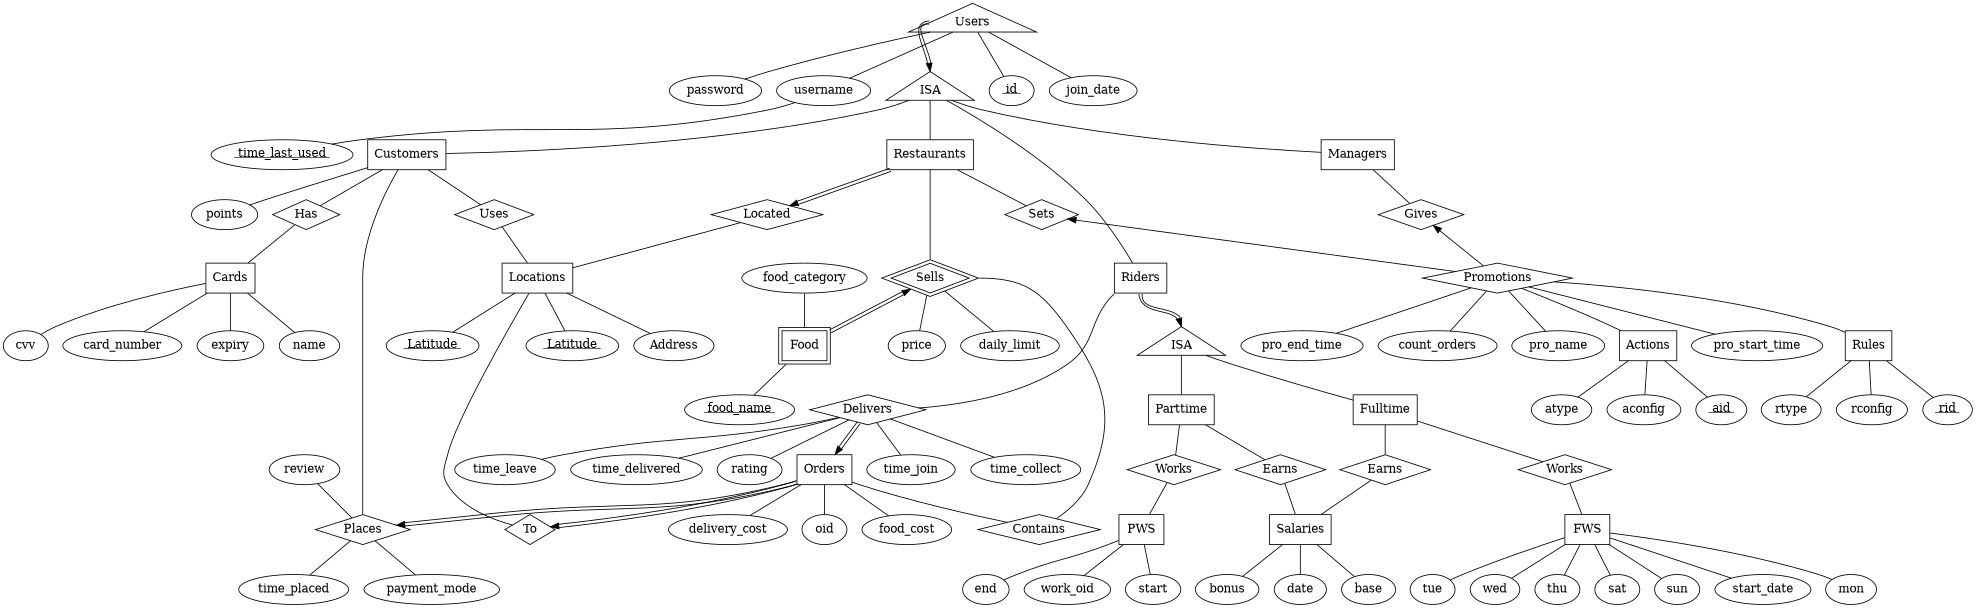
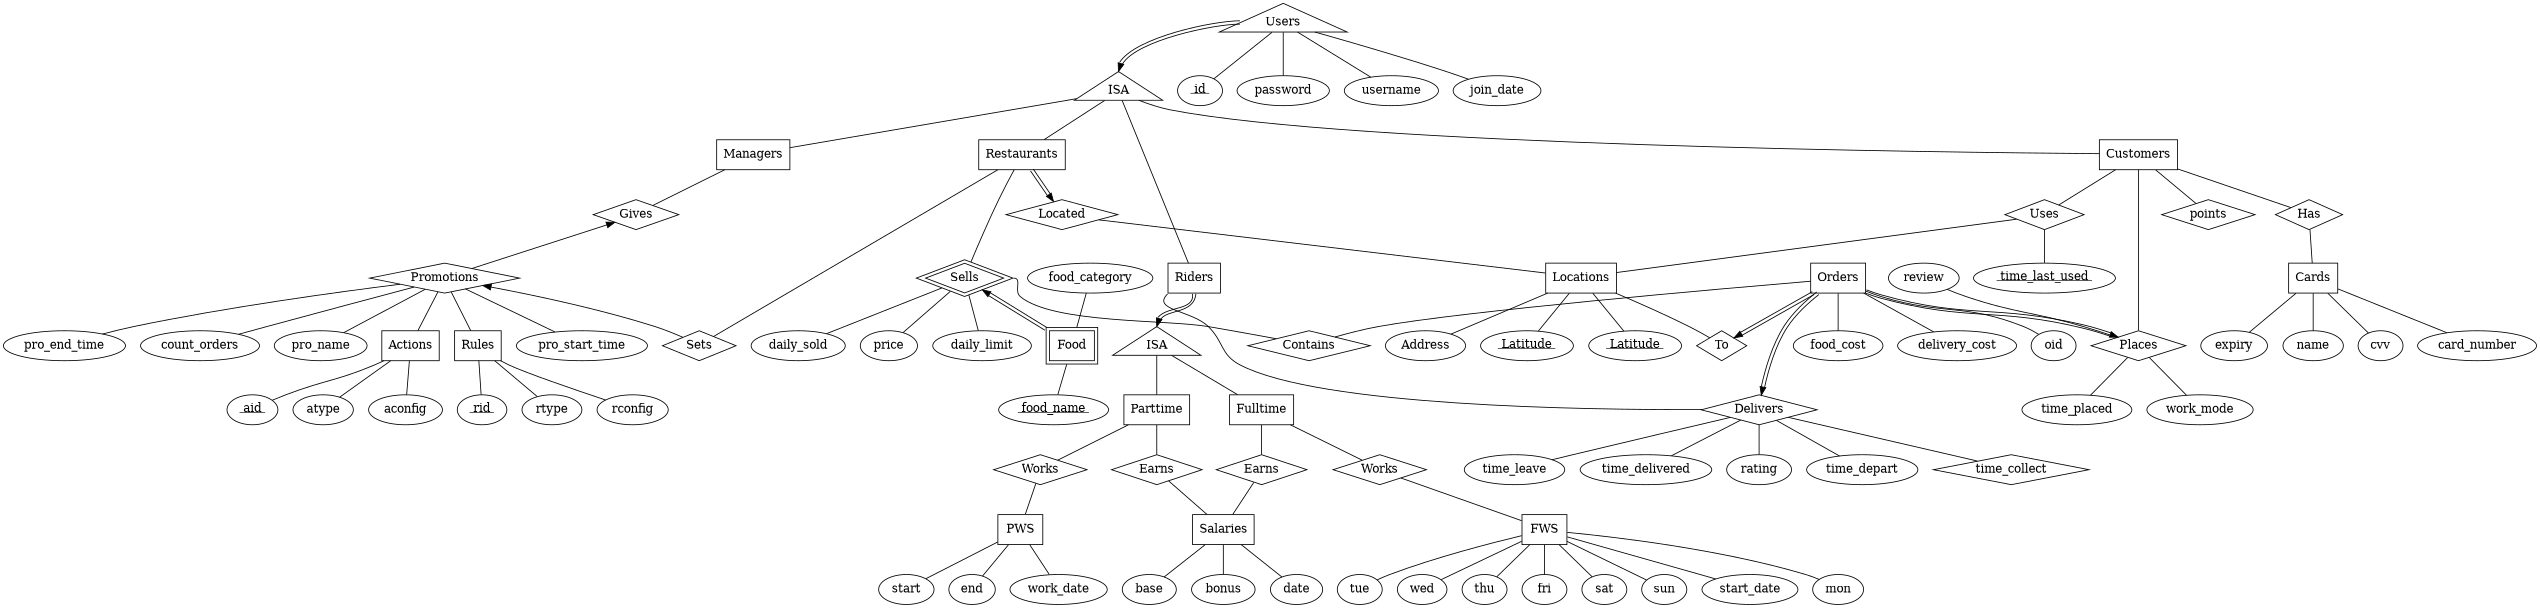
edge "username" -- "time_last_used": now "Uses" -- "time_last_used"
node "points": shape ellipse -> diamond
edge "Promotions" -> "Sets": reversed
node "daily_sold": added
edge "Delivers" -> "Orders": reversed
node "time_join": label "time_join" -> "time_depart"
node "time_collect": shape ellipse -> diamond
node "payment_mode": label "payment_mode" -> "work_mode"
node "work_oid": label "work_oid" -> "work_date"
node "fri": added
